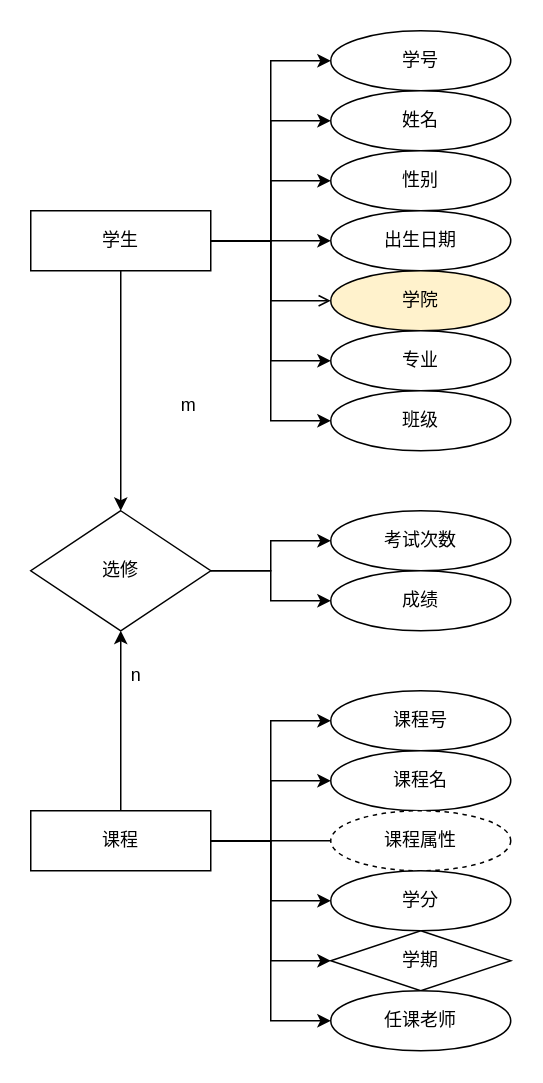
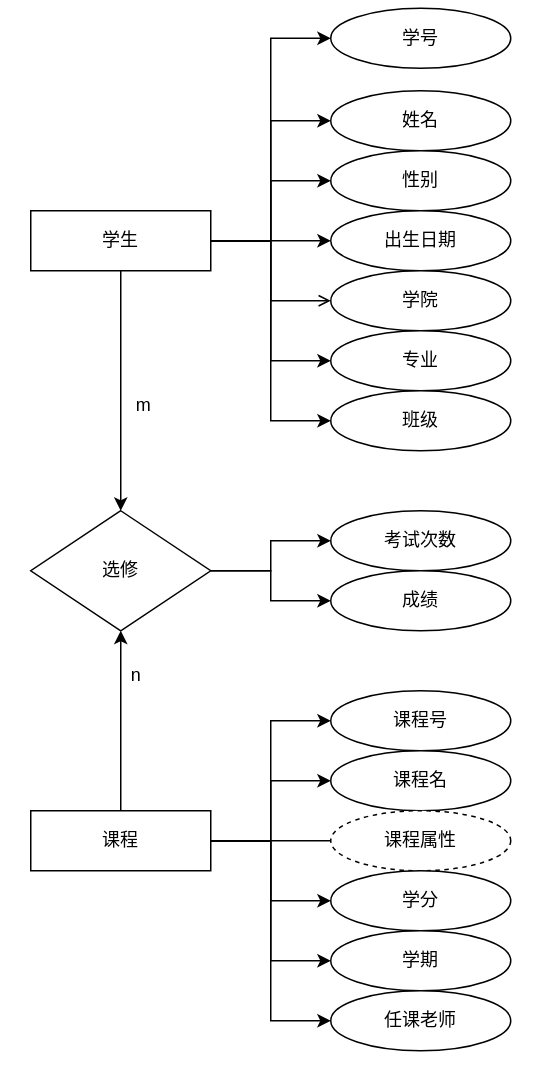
node "学号": moved (421, 61) -> (421, 38)
node "学院": fillcolor #fff2cc -> #ffffff
node "m": moved (188, 406) -> (143, 406)
node "学期": shape diamond -> ellipse
